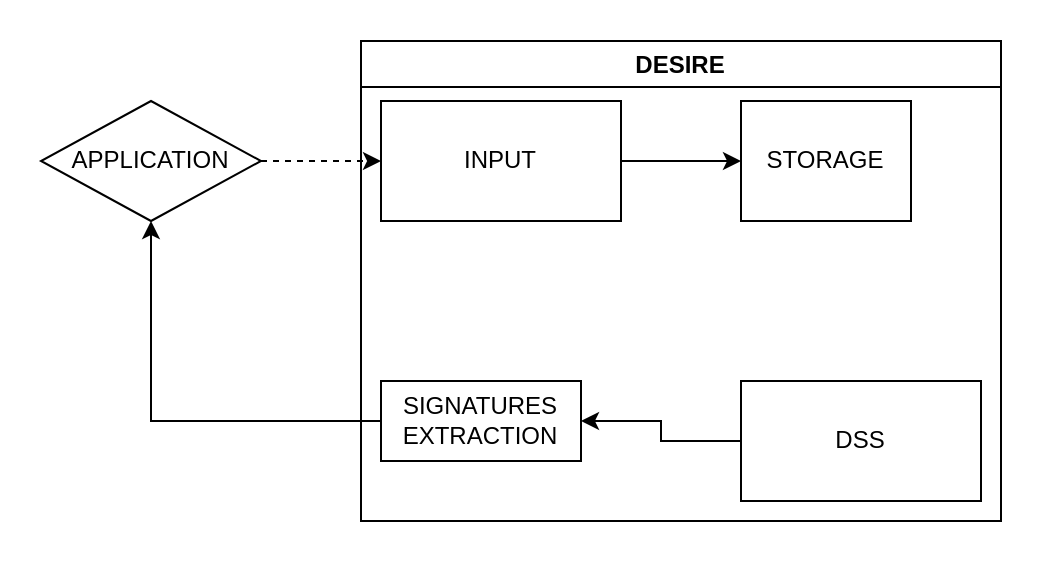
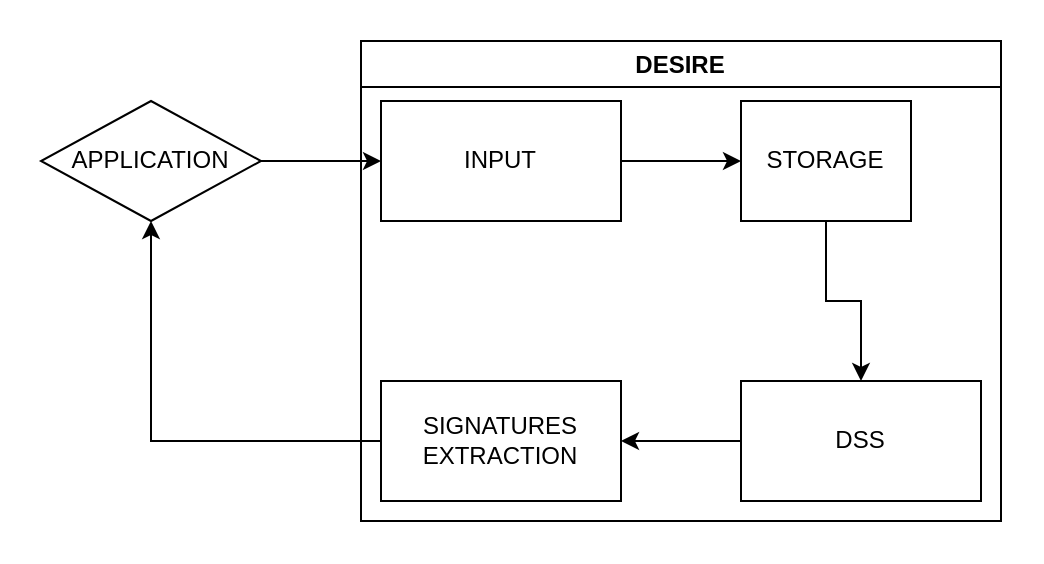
edge "APPLICATION" -> "INPUT": style dashed -> solid
edge "STORAGE" -> "DSS": added
node "SIGNATURES EXTRACTION": size 200x80 -> 240x120
